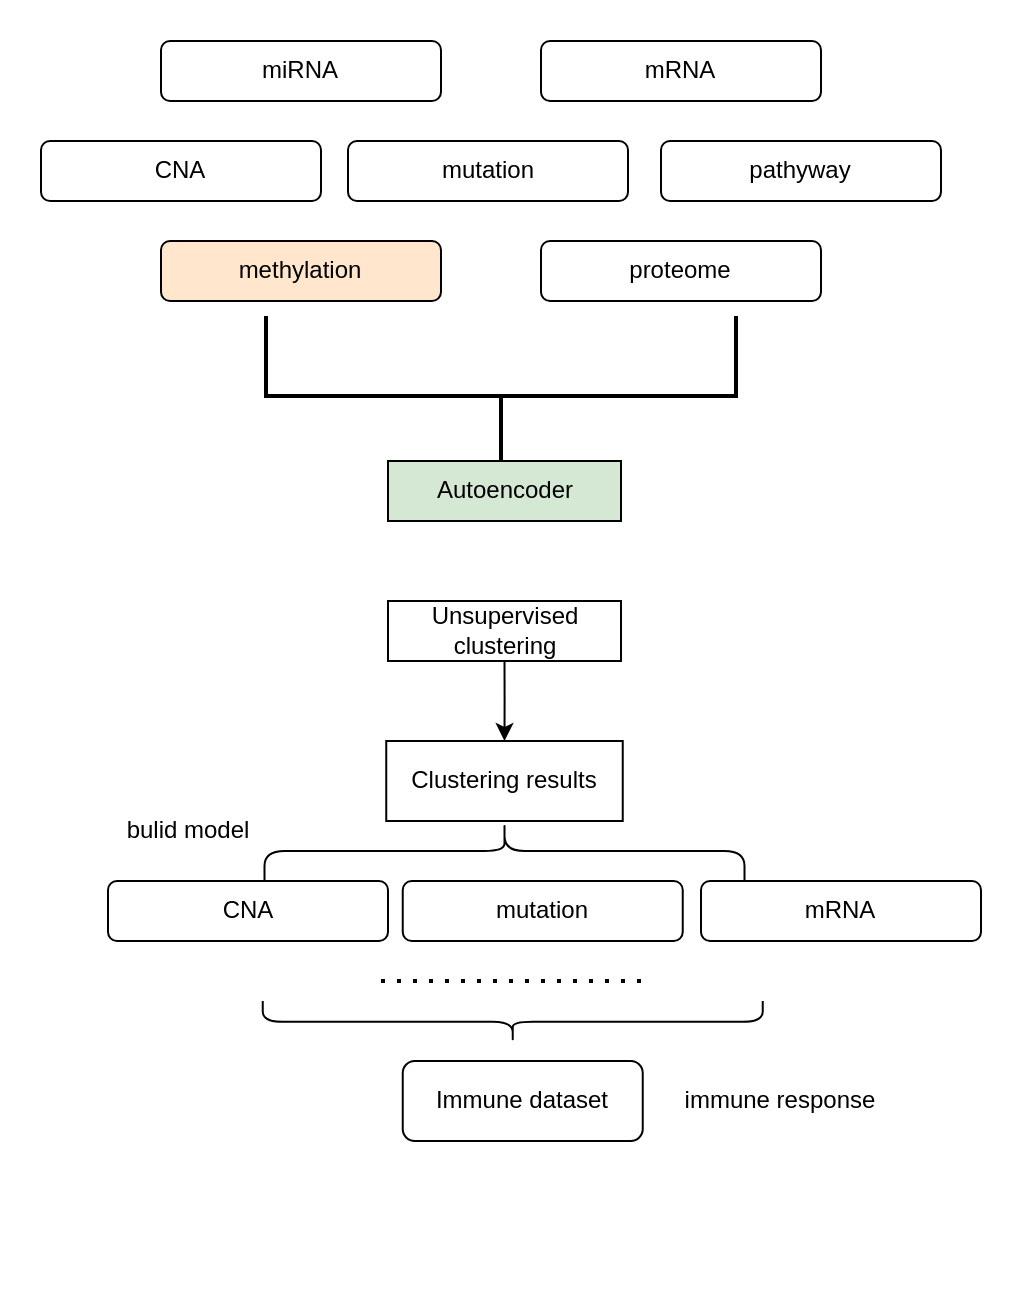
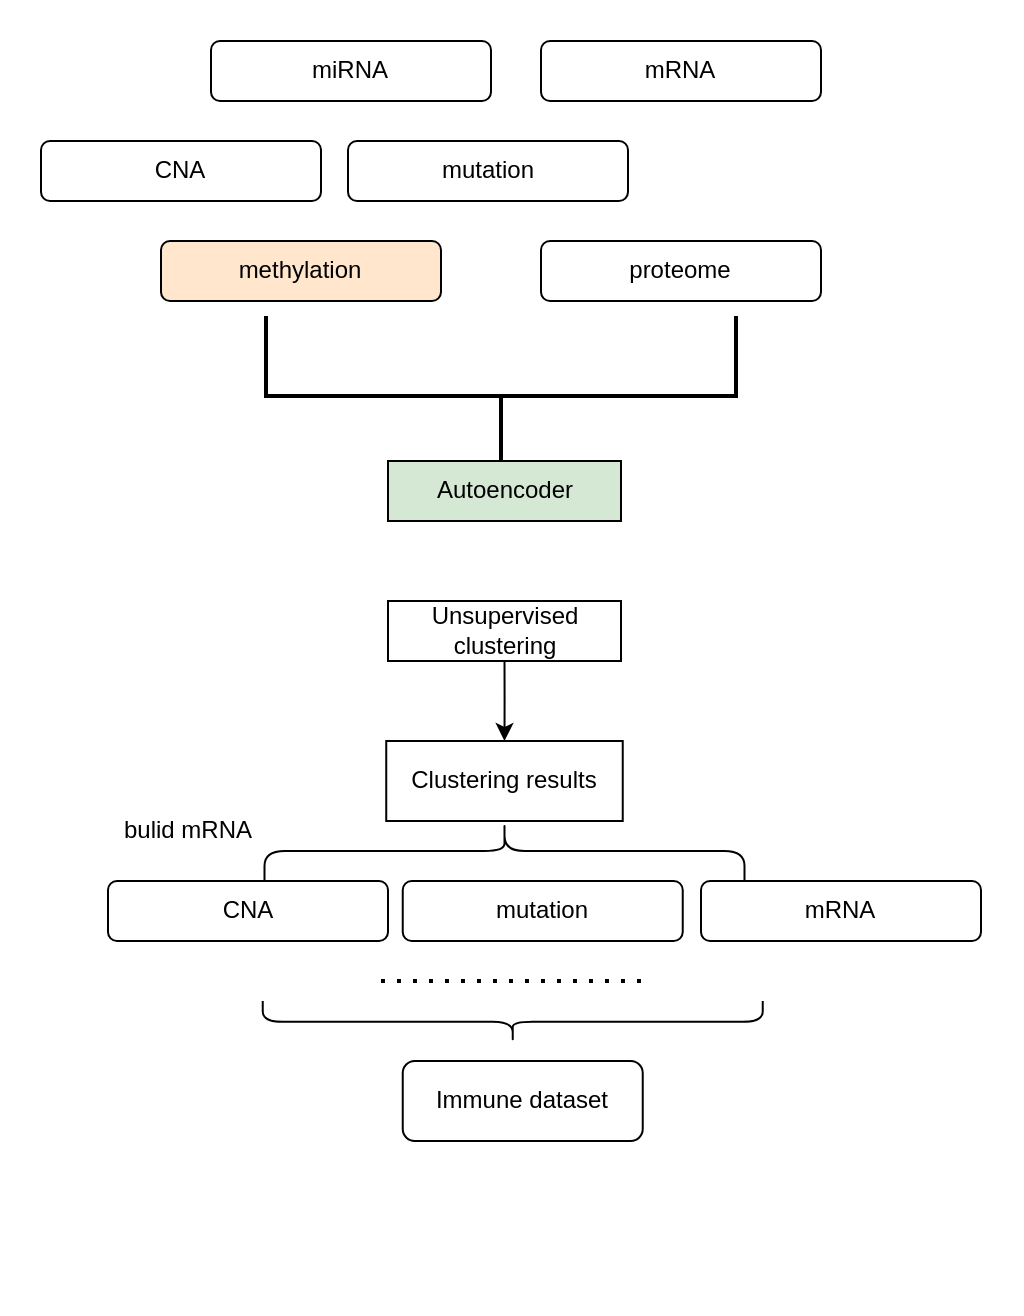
node "miRNA": moved (301, 71) -> (351, 71)
node "pathyway": removed
node "bulid model": label "bulid model" -> "bulid mRNA"
node "immune response": removed
